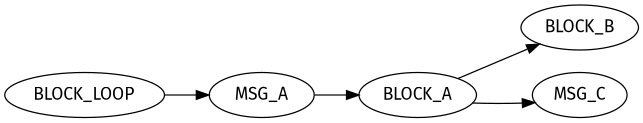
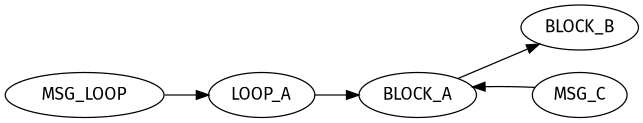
node "BLOCK_LOOP": label "BLOCK_LOOP" -> "MSG_LOOP"
node "MSG_A": label "MSG_A" -> "LOOP_A"
edge "BLOCK_A" -> "MSG_C": reversed
